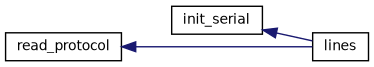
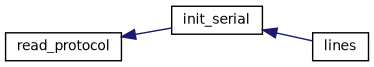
edge "lines" -> "read_protocol": now "init_serial" -> "read_protocol"
